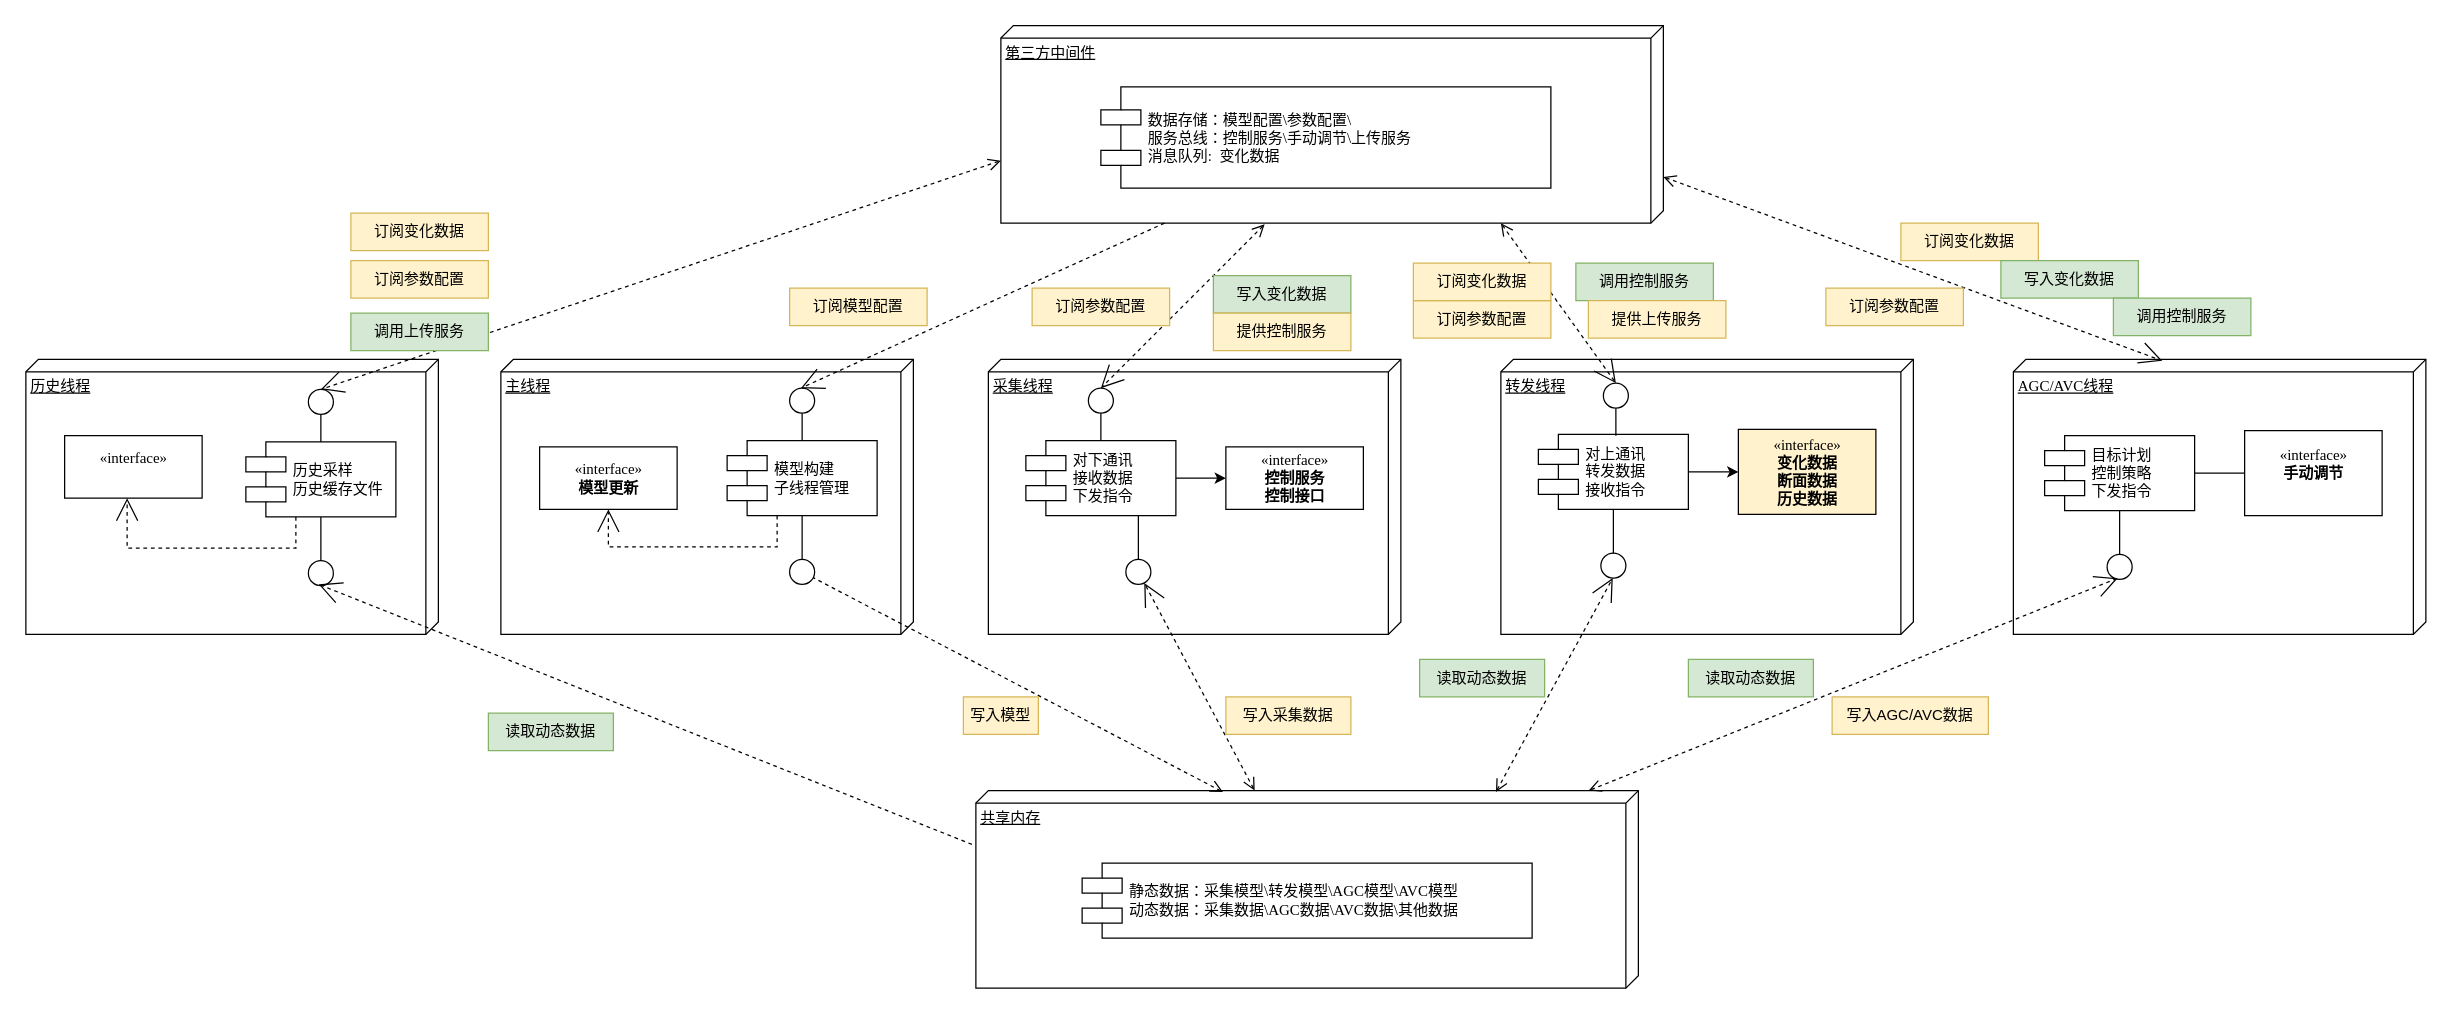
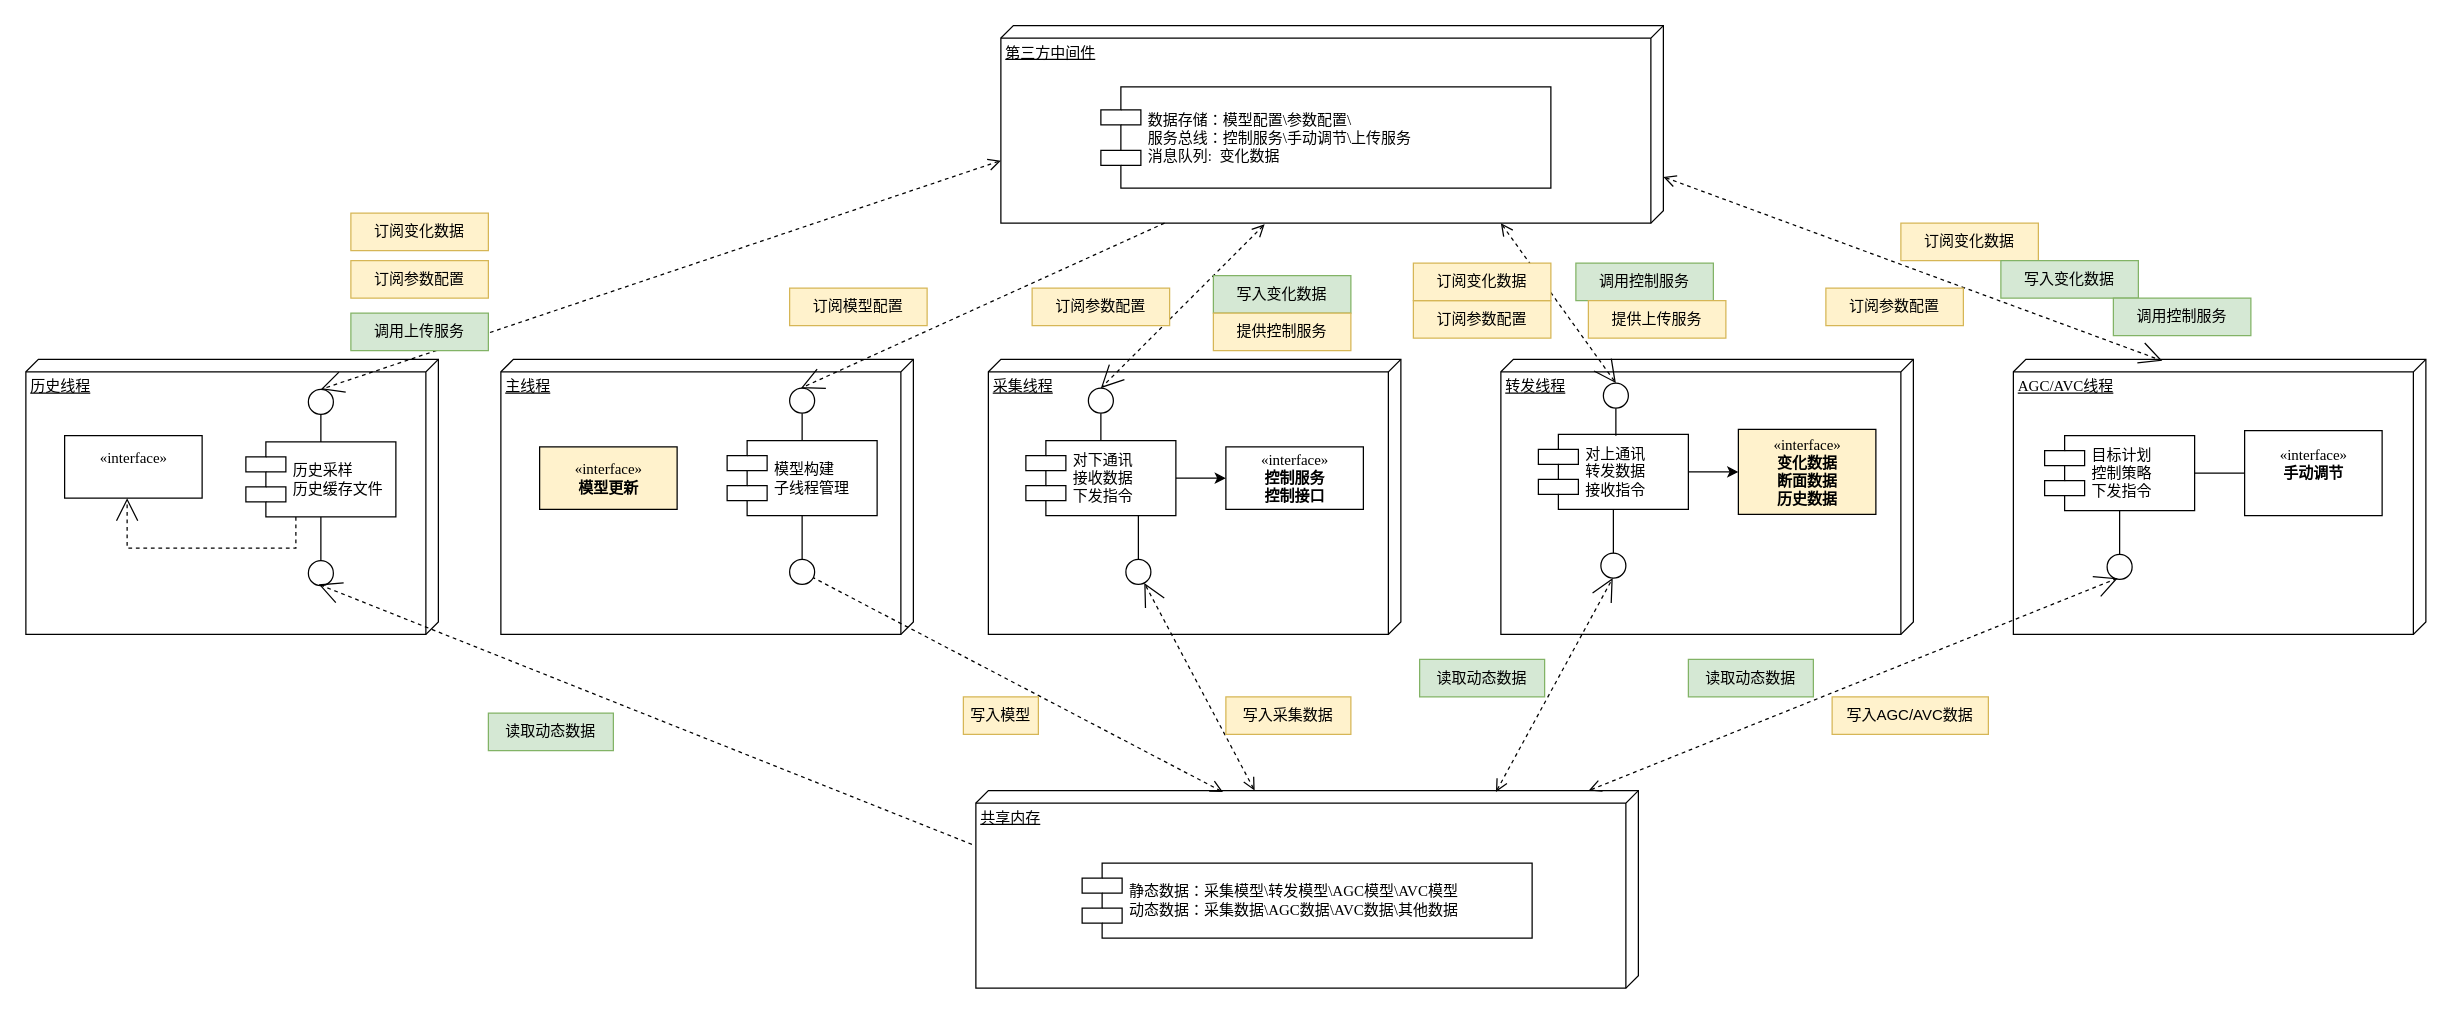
node "«interface» 模型更新": fillcolor #ffffff -> #fff2cc
edge "模型构建 子线程管理" -> "«interface» 模型更新": removed
